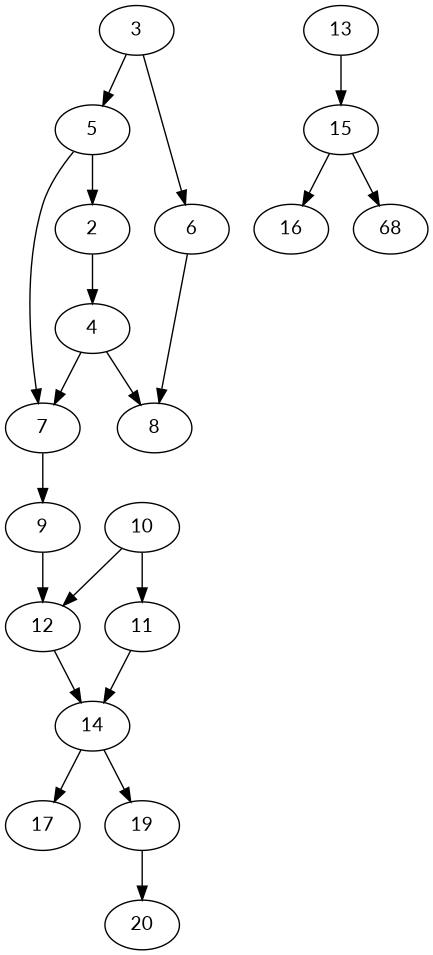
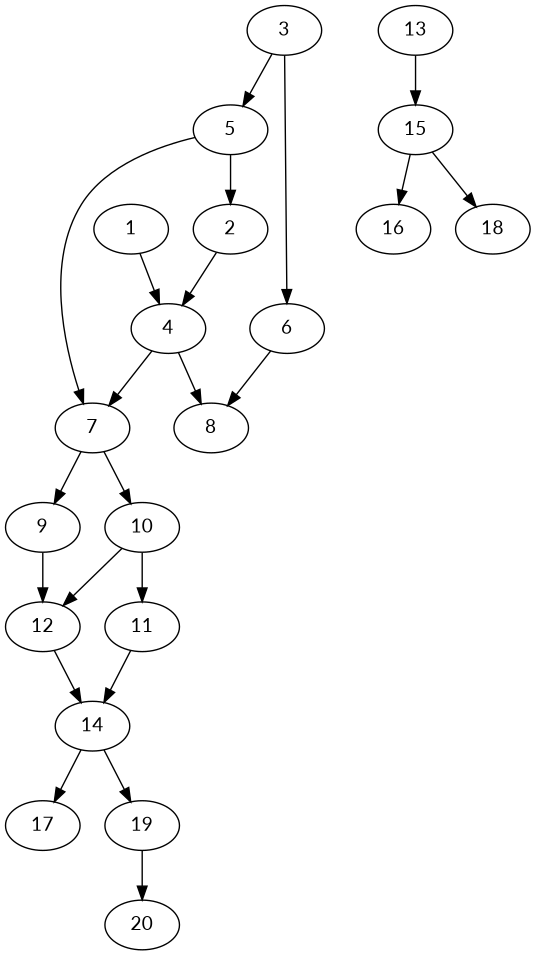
node "1": added
node "68": label "68" -> "18"
edge "7" -> "10": added
